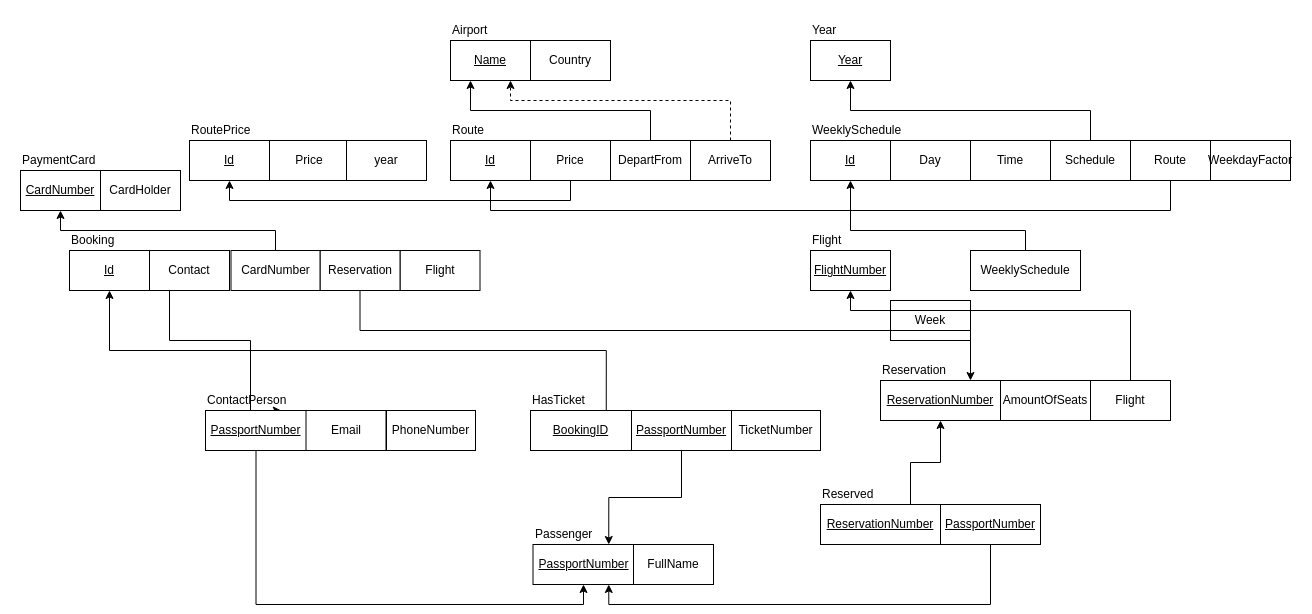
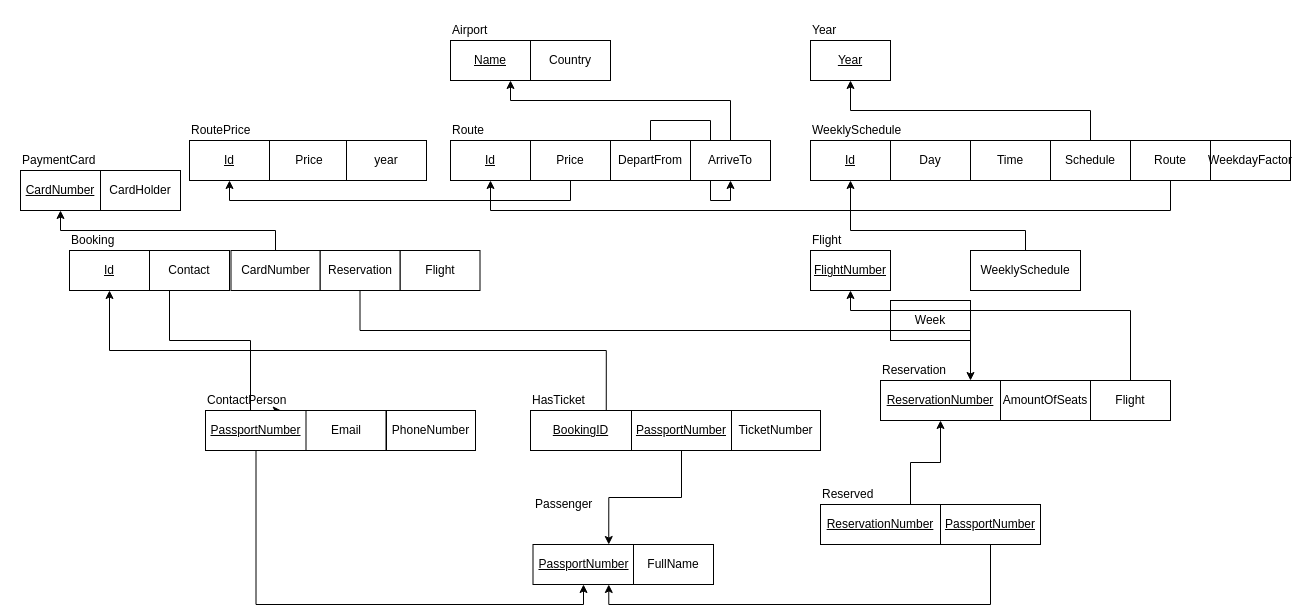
edge "ArriveTo" -> "Name": style dashed -> solid
edge "DepartFrom" -> "Name": now "DepartFrom" -> "ArriveTo"
node "Passenger": moved (568, 535) -> (568, 505)
